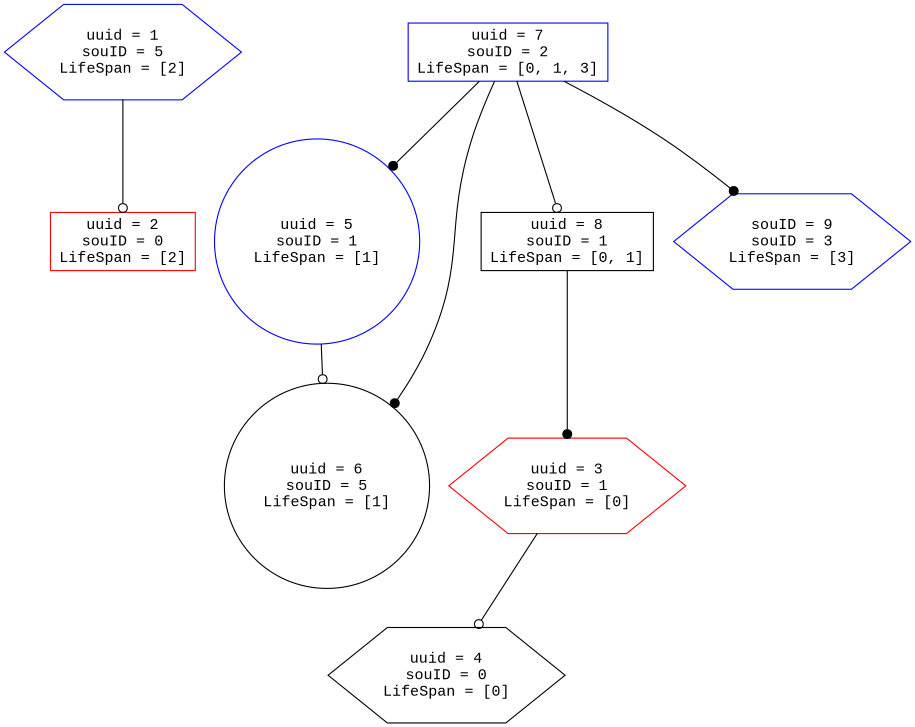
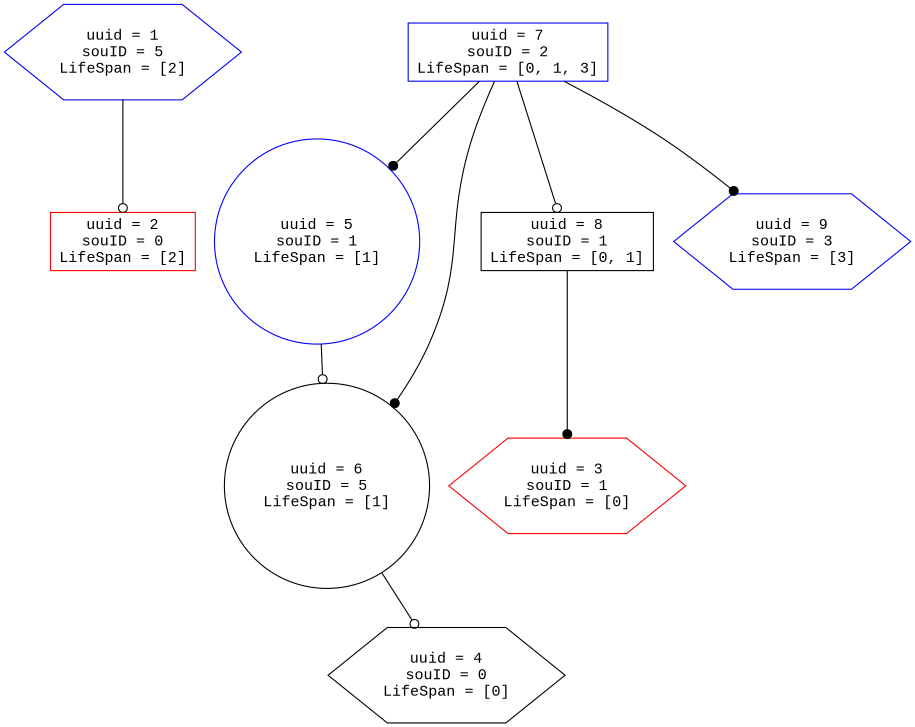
node "souID = 9 souID = 3 LifeSpan = [3]": label "souID = 9 souID = 3 LifeSpan = [3]" -> "uuid = 9 souID = 3 LifeSpan = [3]"
edge "uuid = 3 souID = 1 LifeSpan = [0]" -> "uuid = 4 souID = 0 LifeSpan = [0]": now "uuid = 6 souID = 5 LifeSpan = [1]" -> "uuid = 4 souID = 0 LifeSpan = [0]"
